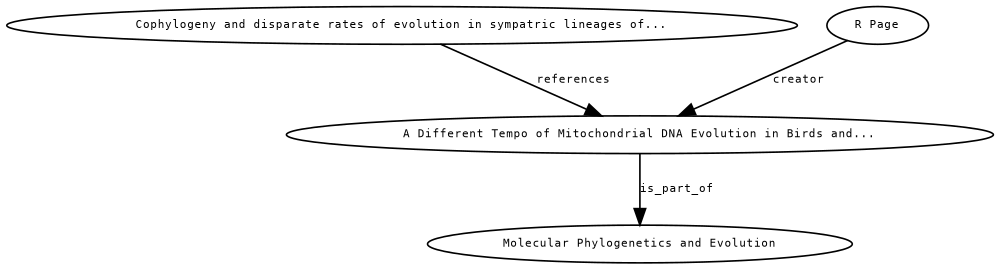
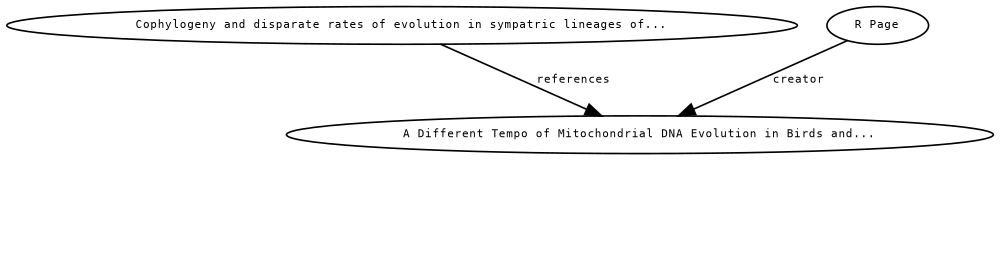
node "Molecular Phylogenetics and Evolution": removed
